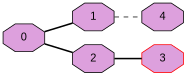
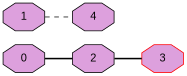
edge "1" -- "0": removed
